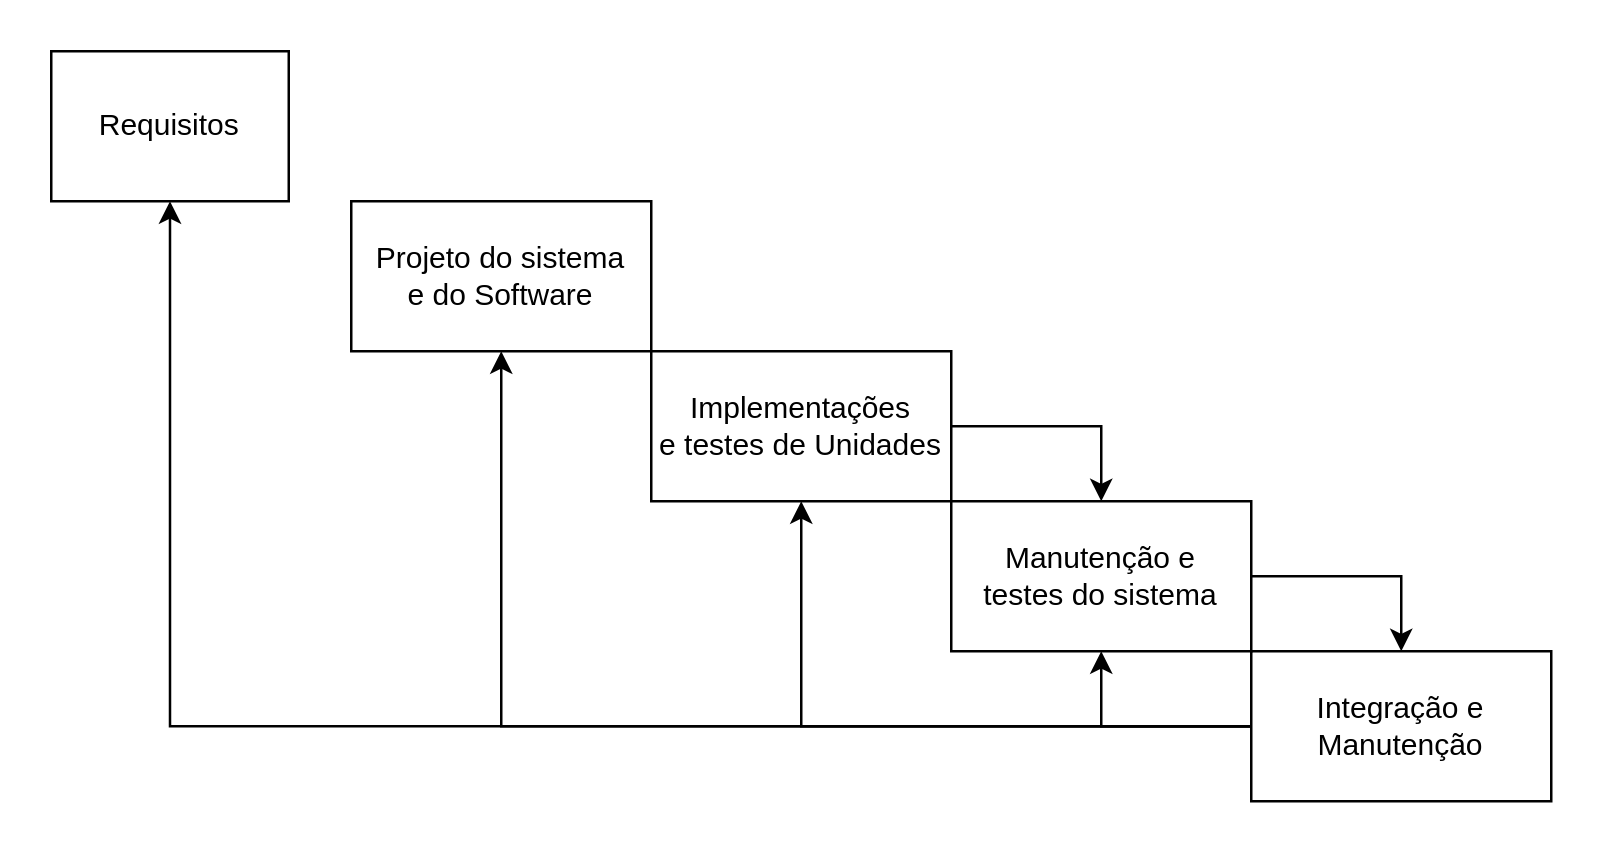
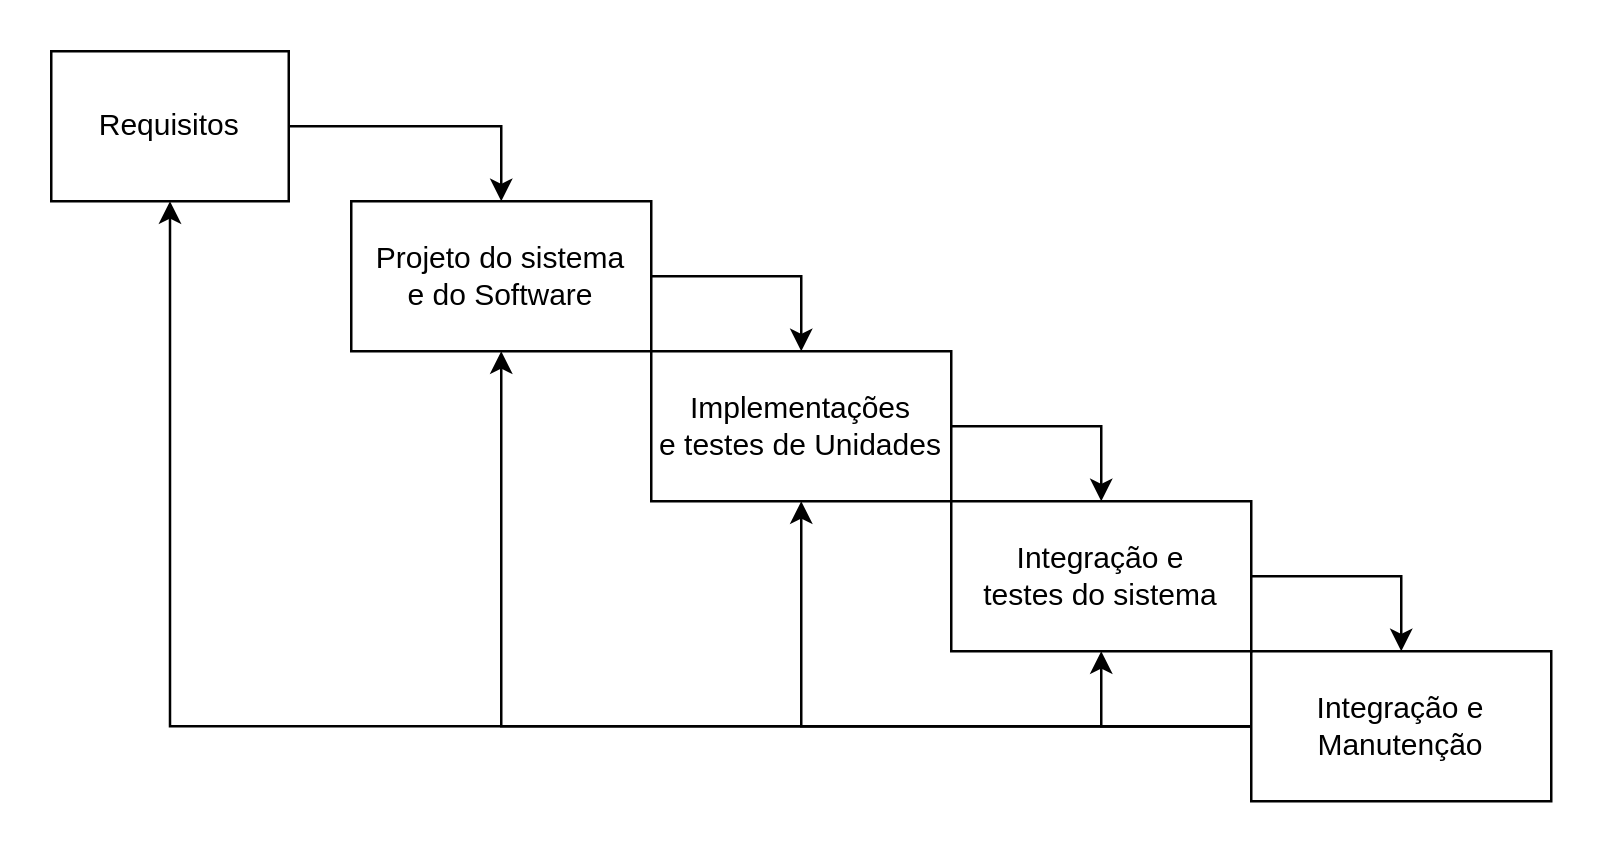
edge "Requisitos" -> "Projeto do sistema e do Software": added
edge "Projeto do sistema e do Software" -> "Implementações e testes de Unidades": added
node "Manutenção e testes do sistema": label "Manutenção e testes do sistema" -> "Integração e testes do sistema"
